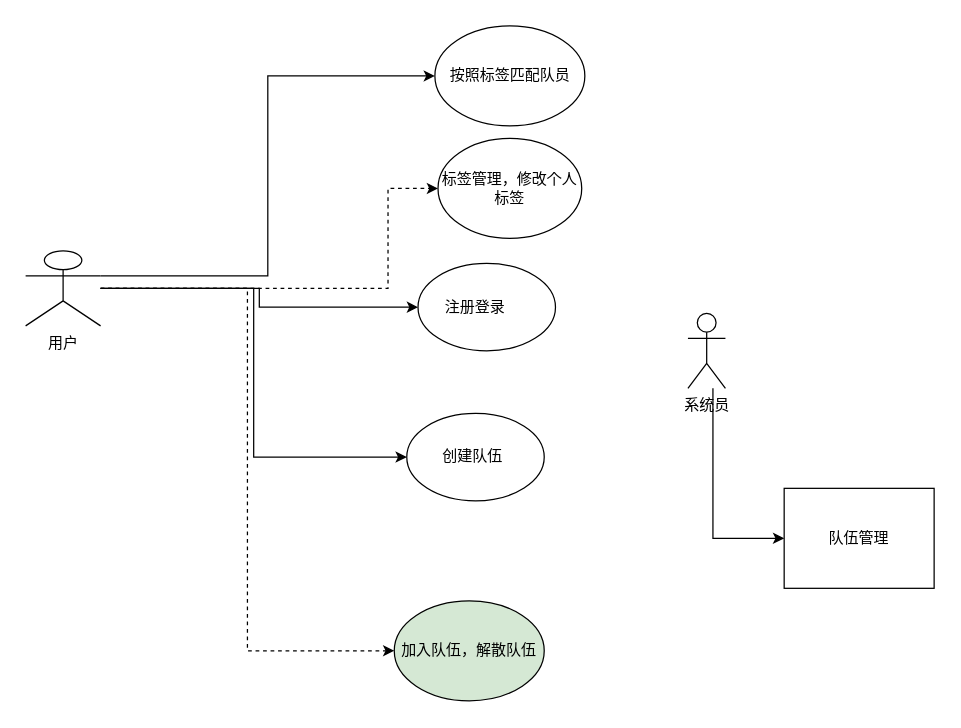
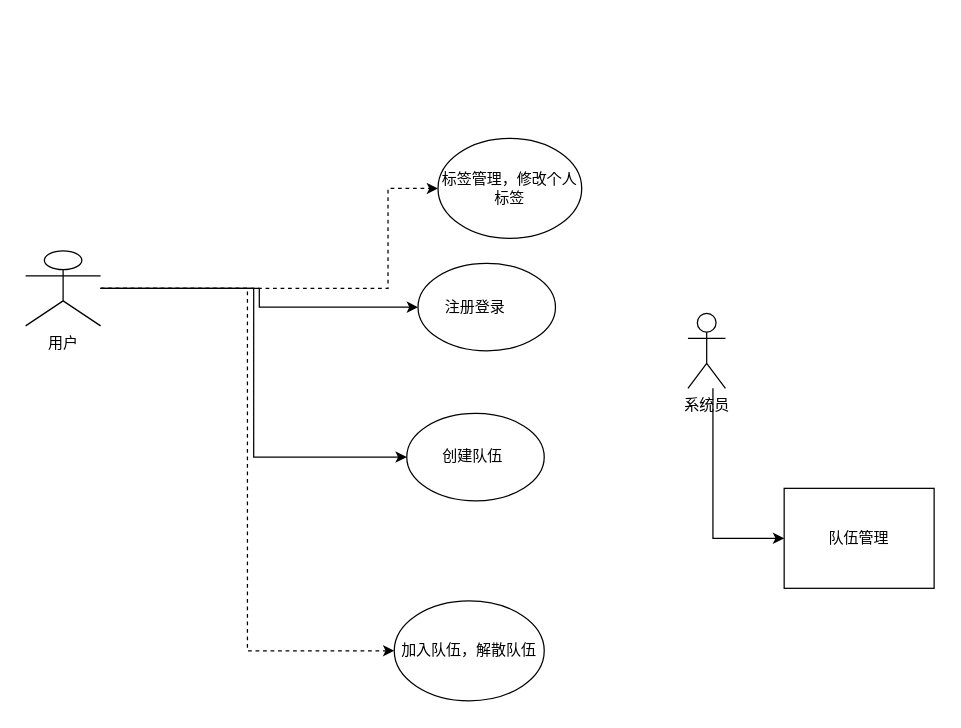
node "按照标签匹配队员": removed
edge "用户" -> "按照标签匹配队员": removed
node "加入队伍，解散队伍": fillcolor #d5e8d4 -> #ffffff
